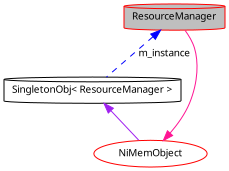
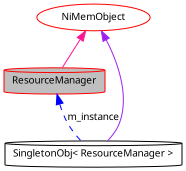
edge "NiMemObject" -> "SingletonObj< ResourceManager >": reversed
